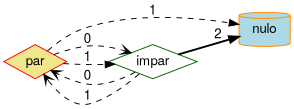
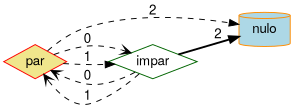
edge "par" -> "nulo": label "1" -> "2"
